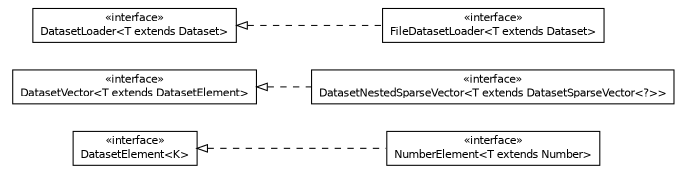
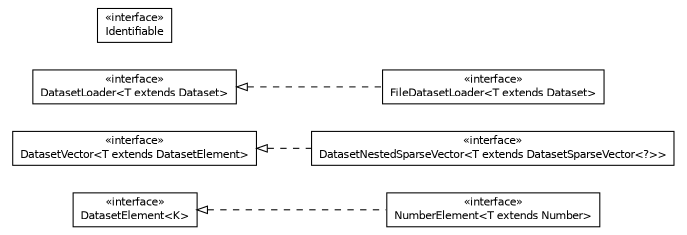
node "Identifiable": added
